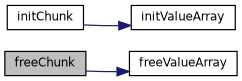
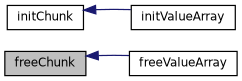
edge "initChunk" -> "initValueArray": reversed
edge "freeChunk" -> "freeValueArray": reversed
